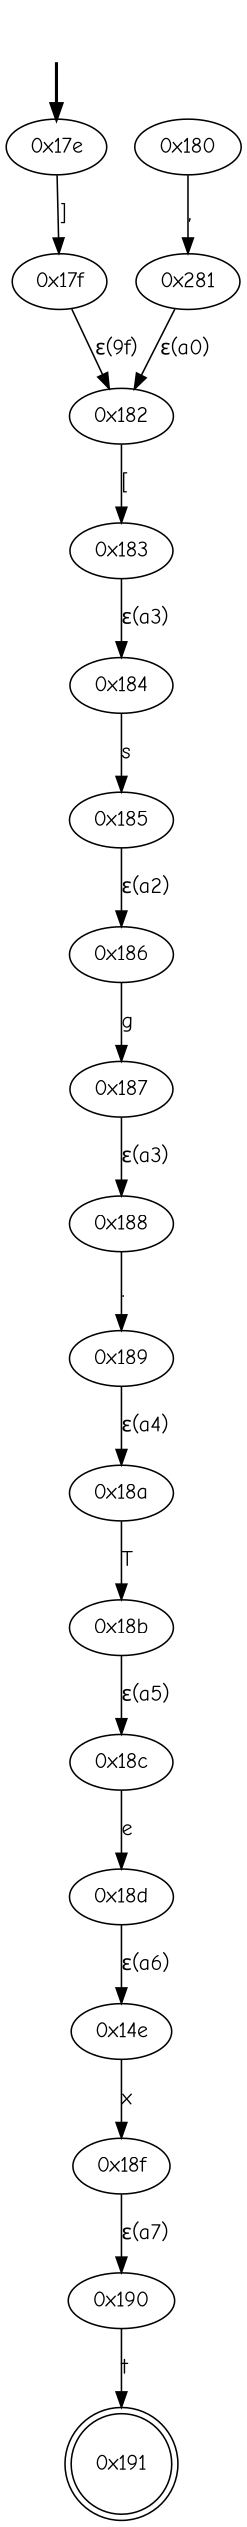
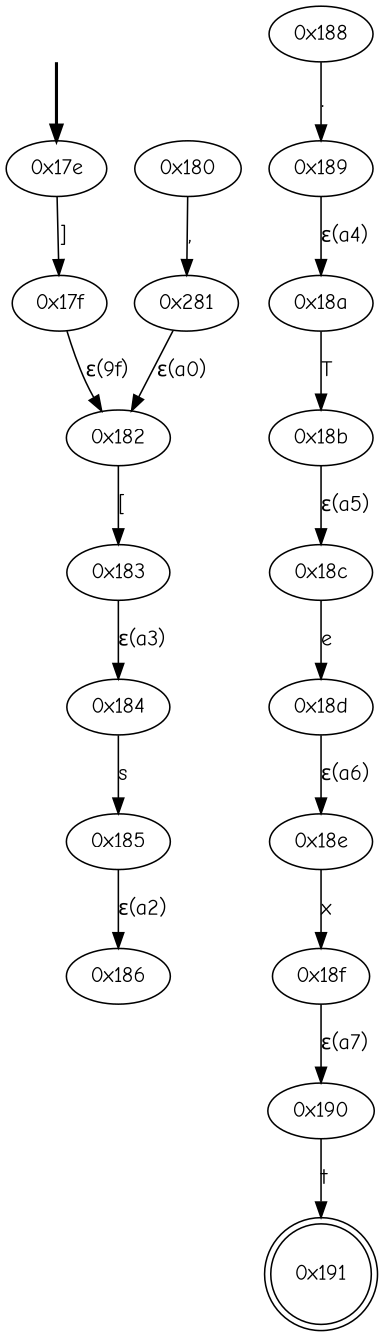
node "0x187": removed
node "0x14e": label "0x14e" -> "0x18e"
